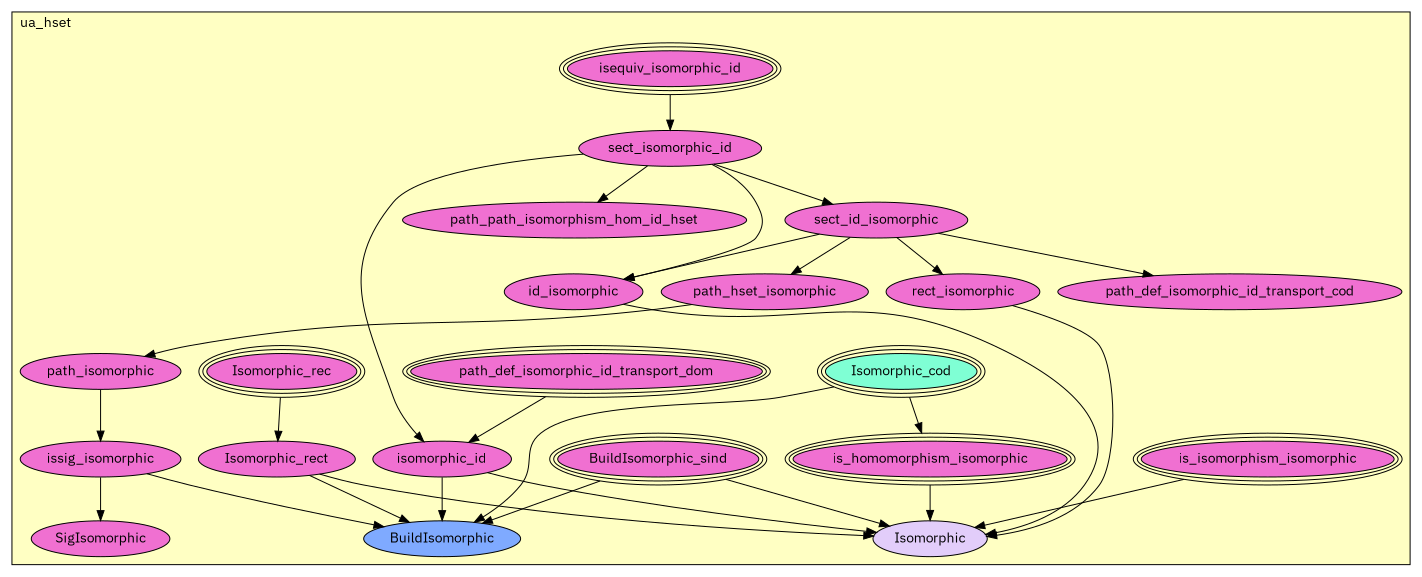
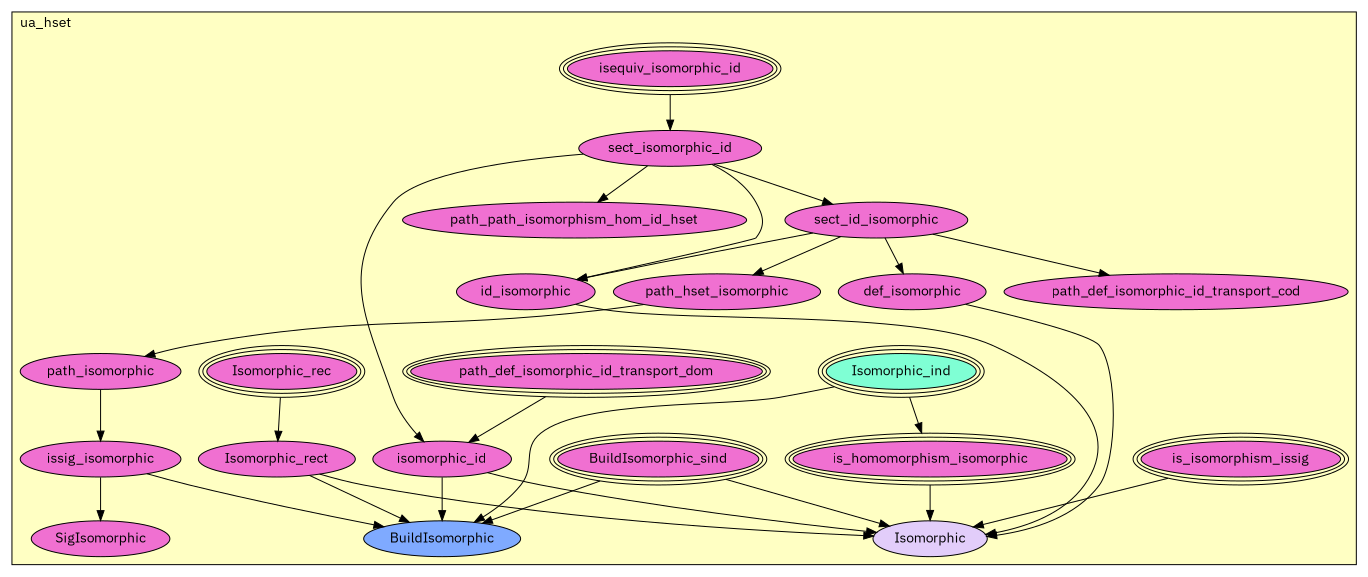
node "rect_isomorphic": label "rect_isomorphic" -> "def_isomorphic"
node "Isomorphic_cod": label "Isomorphic_cod" -> "Isomorphic_ind"
node "is_isomorphism_isomorphic": label "is_isomorphism_isomorphic" -> "is_isomorphism_issig"
